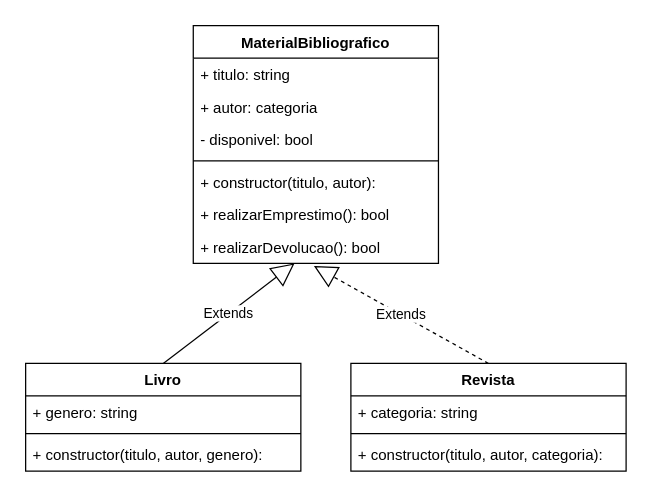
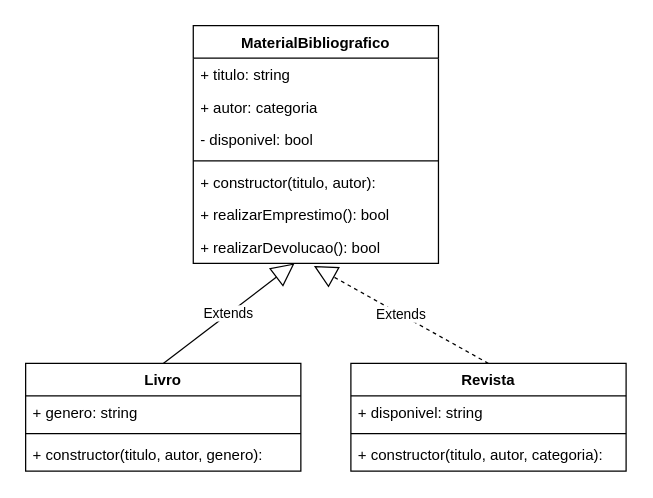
node "+ categoria: string": label "+ categoria: string" -> "+ disponivel: string"
